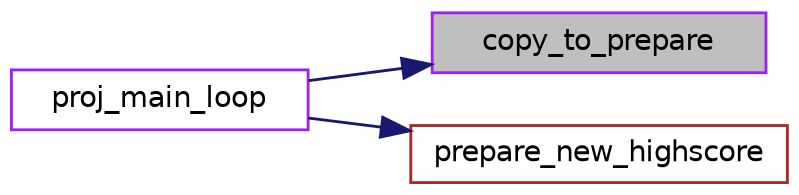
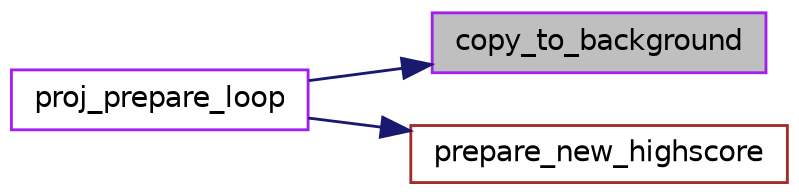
node "copy_to_prepare": label "copy_to_prepare" -> "copy_to_background"
node "proj_main_loop": label "proj_main_loop" -> "proj_prepare_loop"
